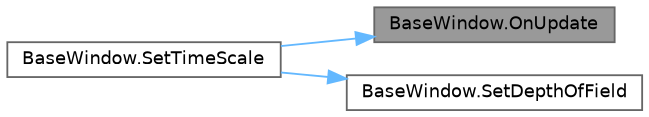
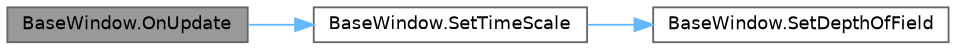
edge "BaseWindow.SetTimeScale" -> "BaseWindow.OnUpdate": reversed
